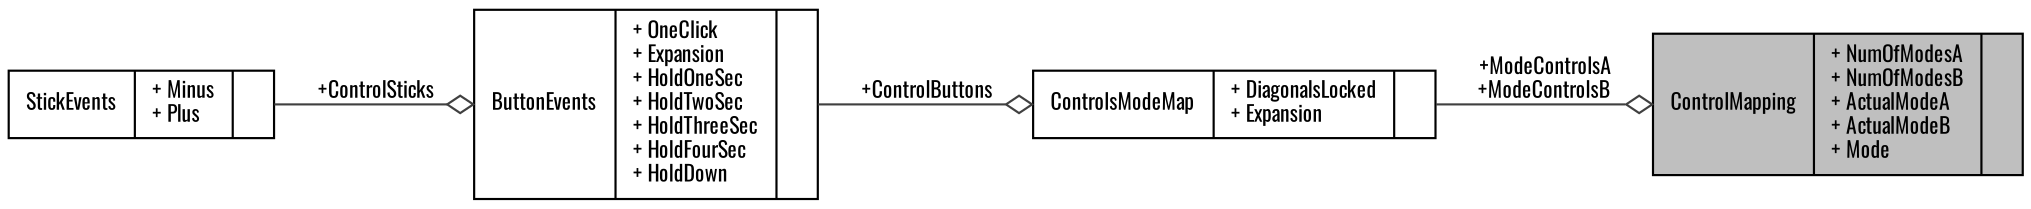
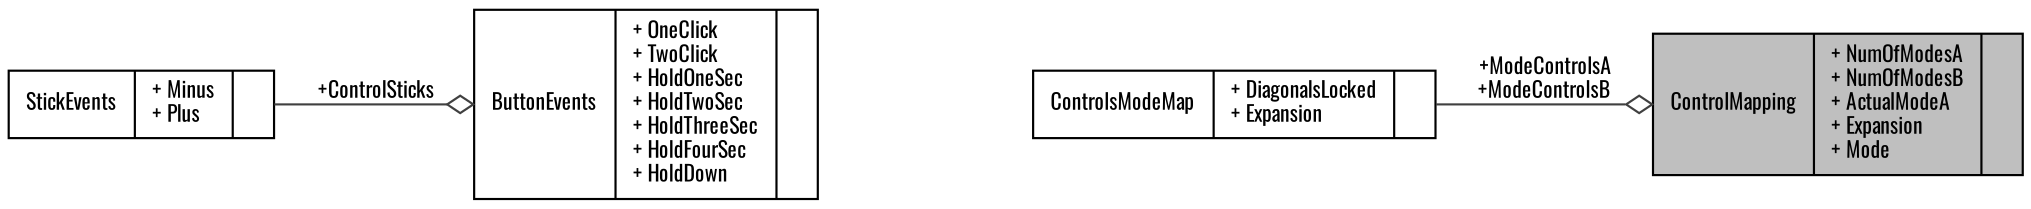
node "ButtonEvents": text "+ Expansion" -> "+ TwoClick"
edge "ButtonEvents" -> "ControlsModeMap": removed, label "+ControlButtons"
node "ControlMapping": text "+ ActualModeB" -> "+ Expansion"
